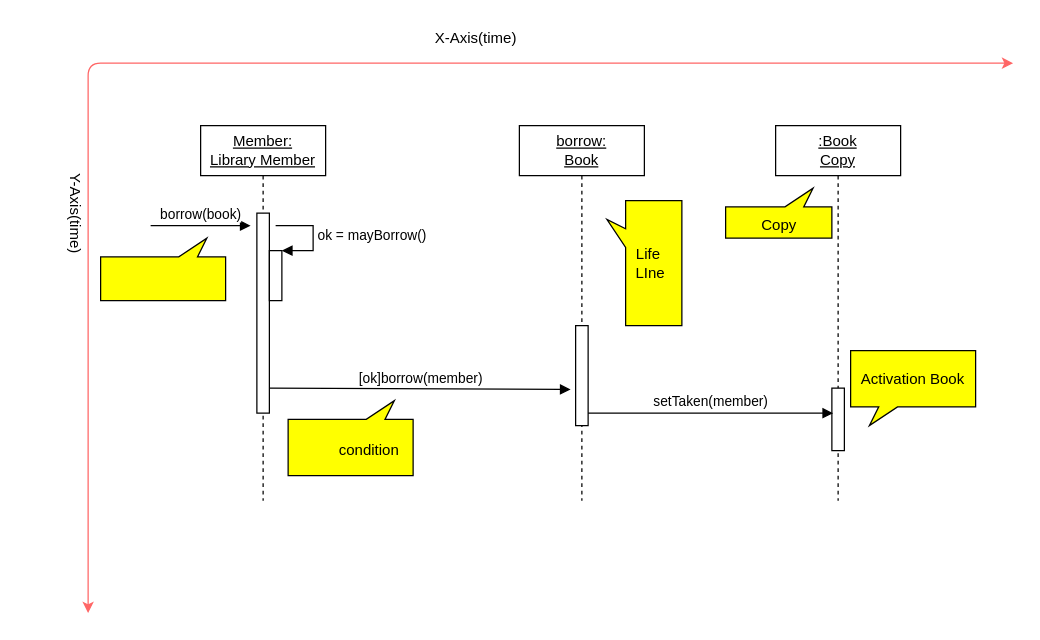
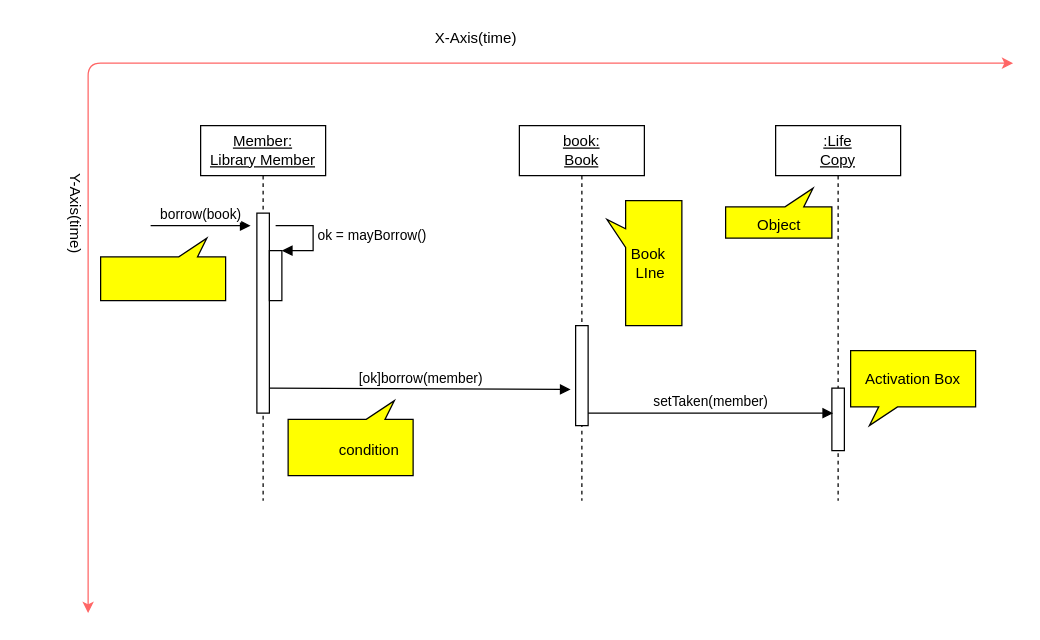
node "borrow: Book": label "borrow: Book" -> "book: Book"
node ":Book Copy": label ":Book Copy" -> ":Life Copy"
node "Copy": label "Copy" -> "Object"
node "Life LIne": label "Life LIne" -> "Book LIne"
node "Activation Book": label "Activation Book" -> "Activation Box"
